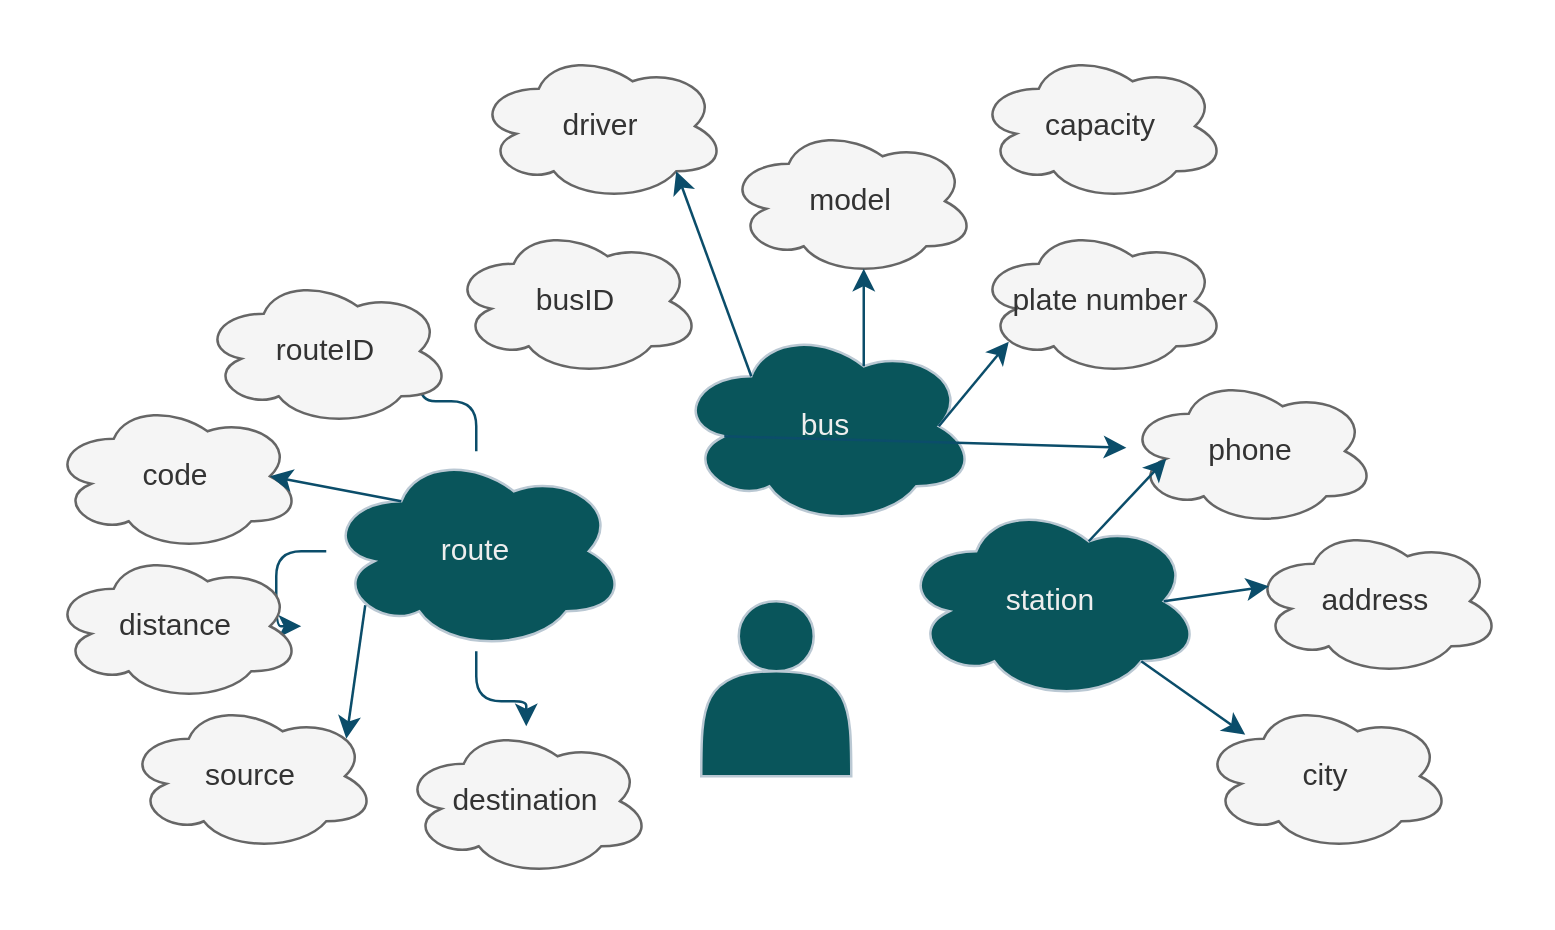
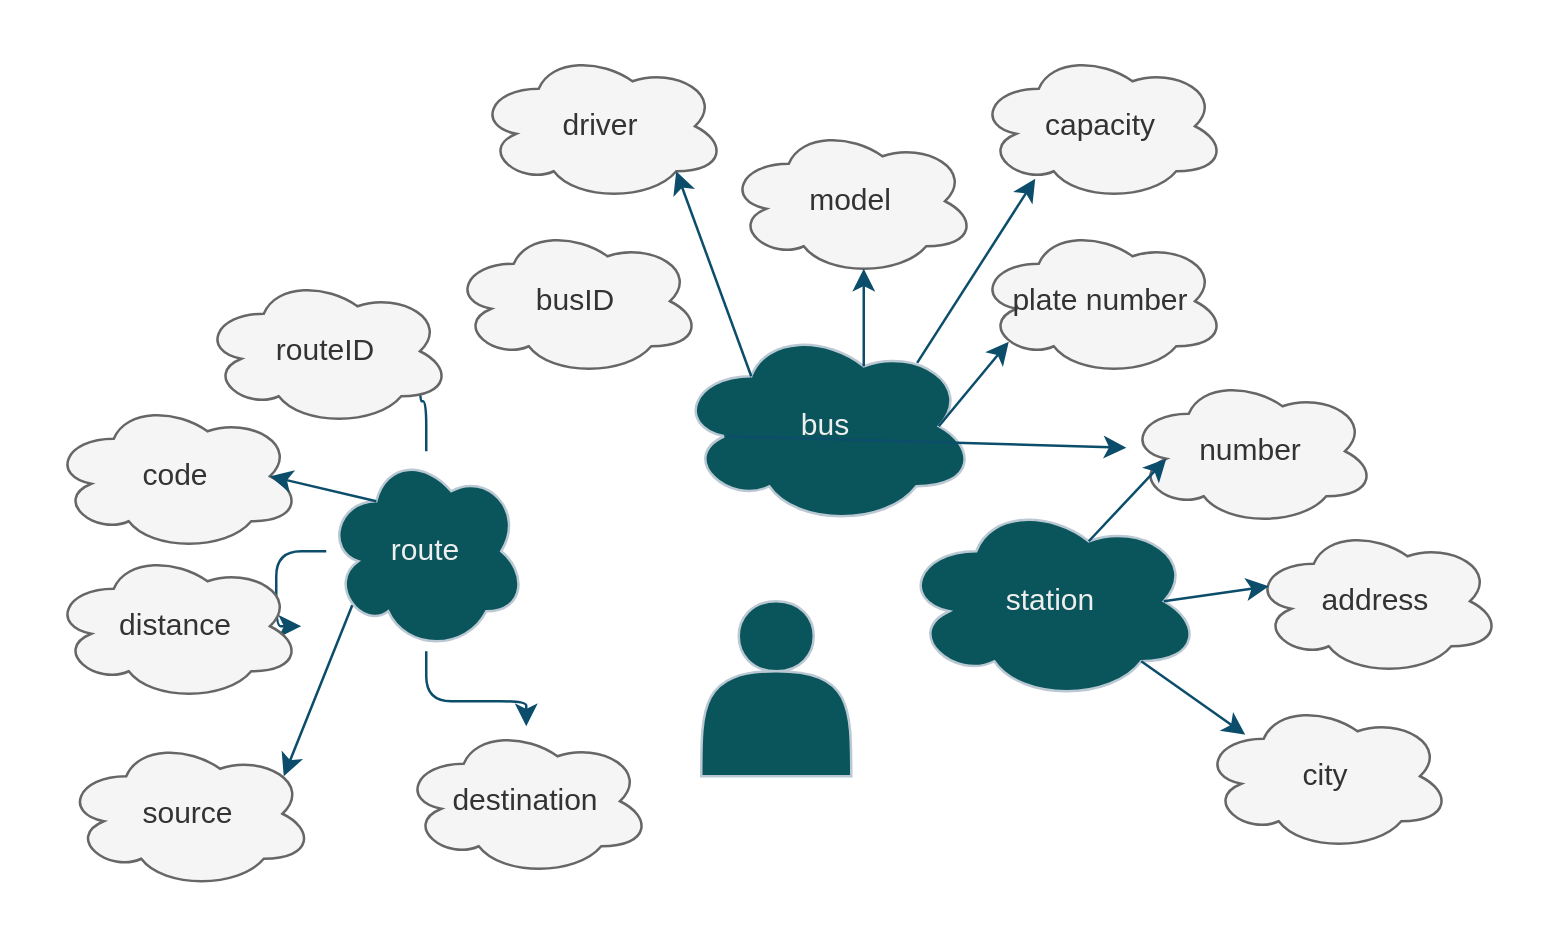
edge "bus" -> "capacity": added
node "phone": label "phone" -> "number"
node "route": size 300x200 -> 200x200
node "source": moved (251, 776) -> (189, 814)
